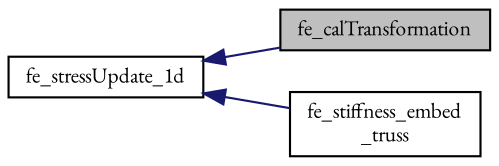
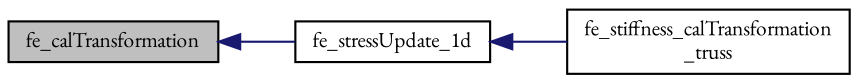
edge "fe_calTransformation" -> "fe_stressUpdate_1d": reversed
node "fe_stiffness_embed _truss": label "fe_stiffness_embed _truss" -> "fe_stiffness_calTransformation _truss"
